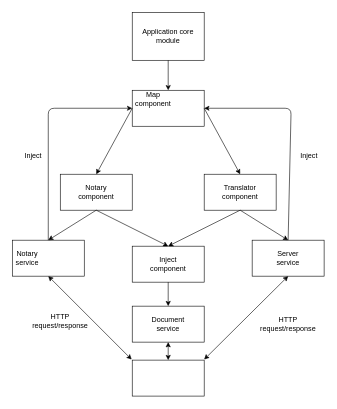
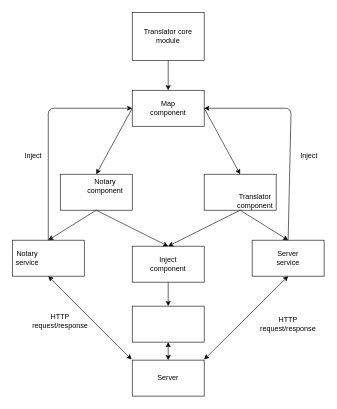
node "Application core module": label "Application core module" -> "Translator core module"
node "Map component": moved (153, 99) -> (168, 108)
node "Notary component": moved (96, 192) -> (105, 186)
node "Translator component": moved (240, 192) -> (255, 201)
node "Document service": removed
node "Server": added
